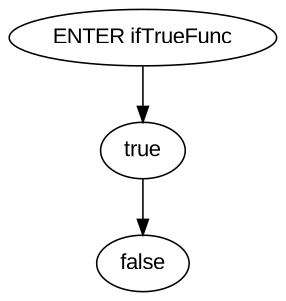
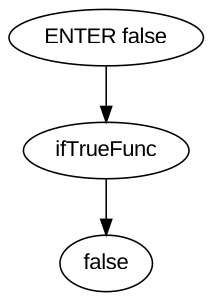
node "ENTER ifTrueFunc": label "ENTER ifTrueFunc" -> "ENTER false"
node "true": label "true" -> "ifTrueFunc"
